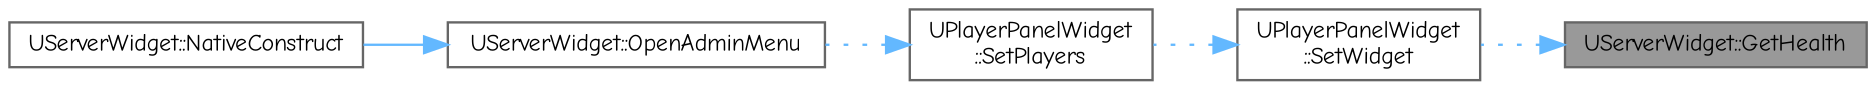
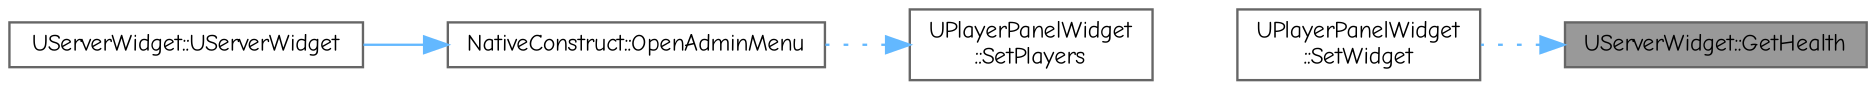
node "UServerWidget::NativeConstruct": label "UServerWidget::NativeConstruct" -> "UServerWidget::UServerWidget"
node "UServerWidget::OpenAdminMenu": label "UServerWidget::OpenAdminMenu" -> "NativeConstruct::OpenAdminMenu"
edge "UPlayerPanelWidget ::SetPlayers" -> "UPlayerPanelWidget ::SetWidget": removed
